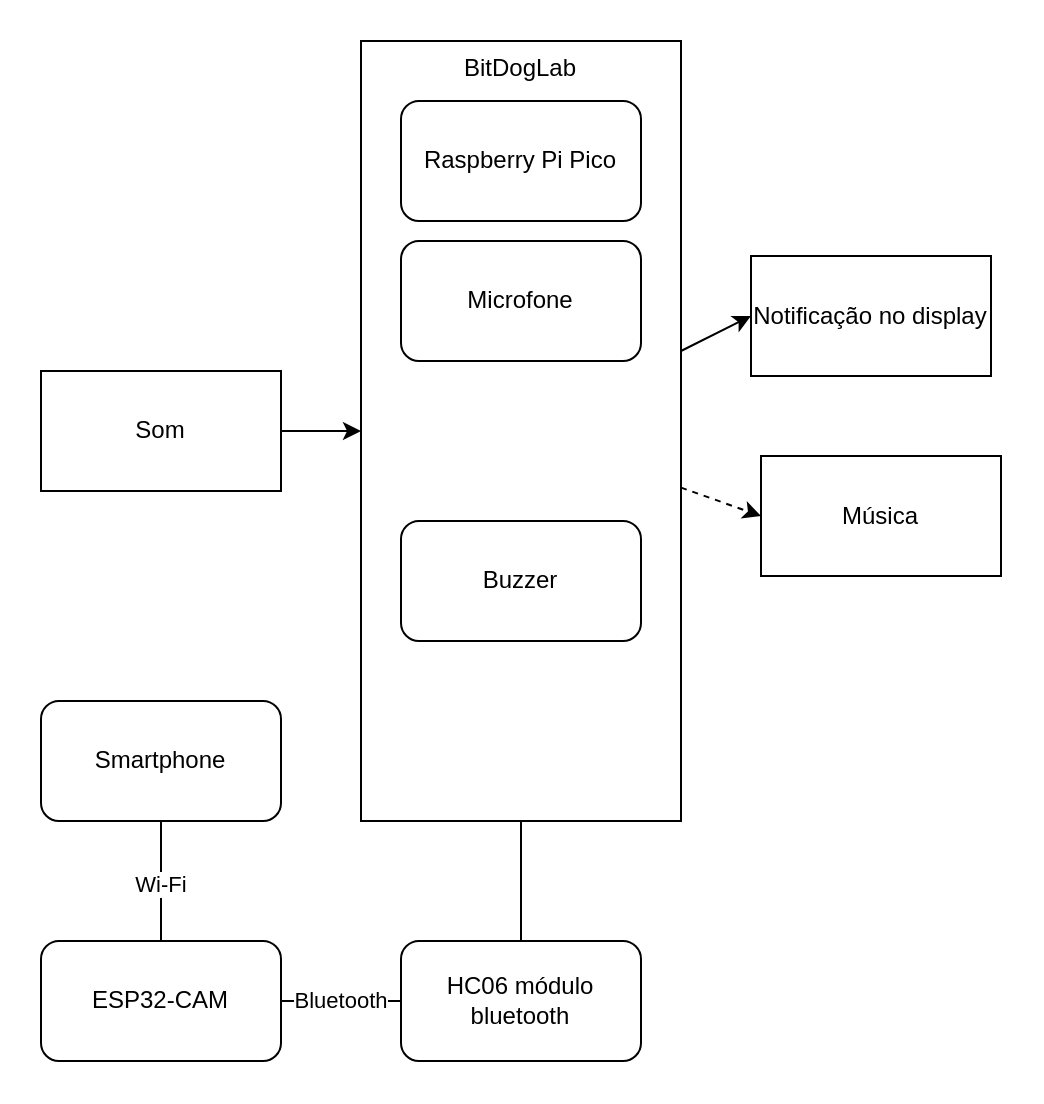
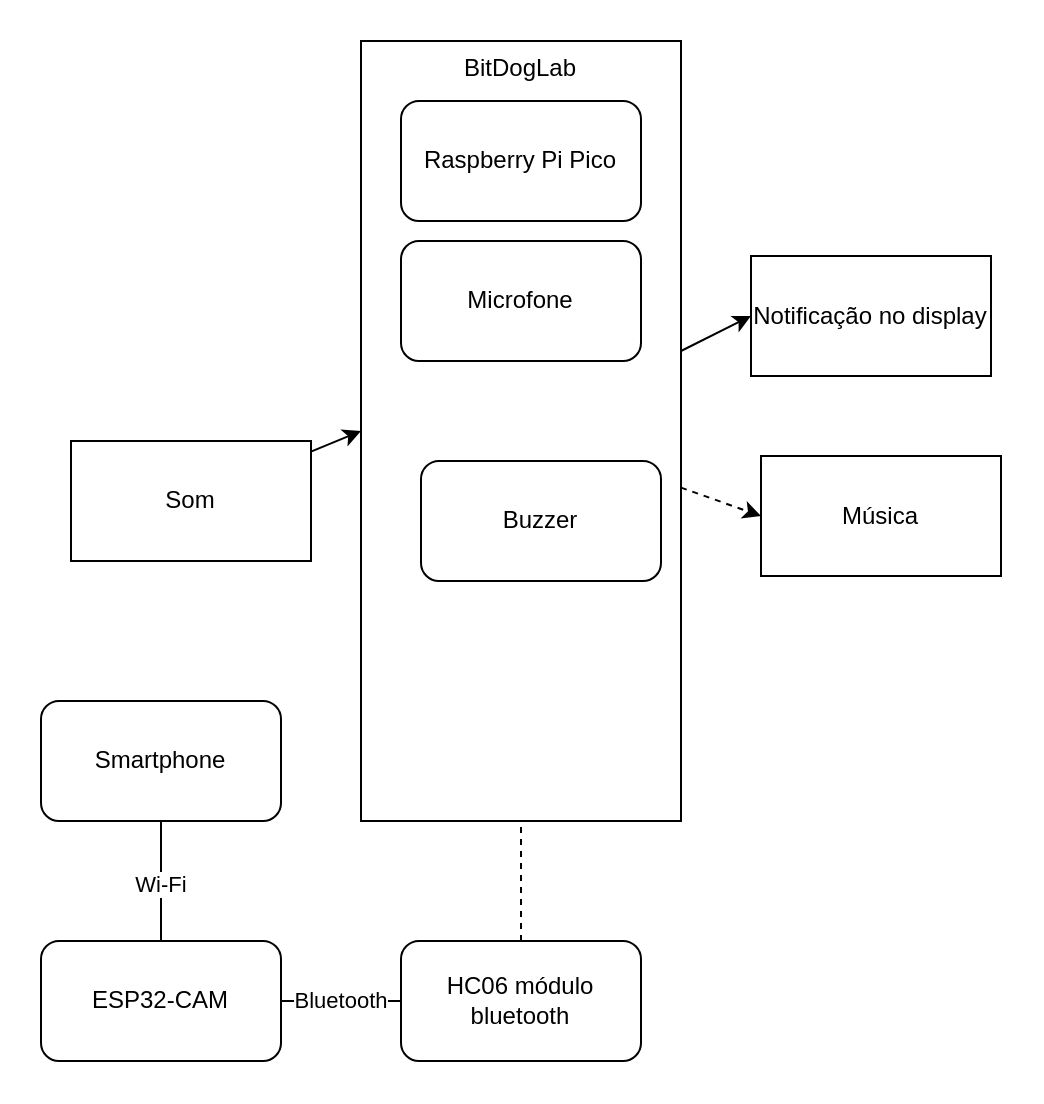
node "Som": moved (161, 431) -> (191, 501)
node "Buzzer": moved (521, 581) -> (541, 521)
edge "BitDogLab" -- "HC06 módulo bluetooth": style solid -> dashed
